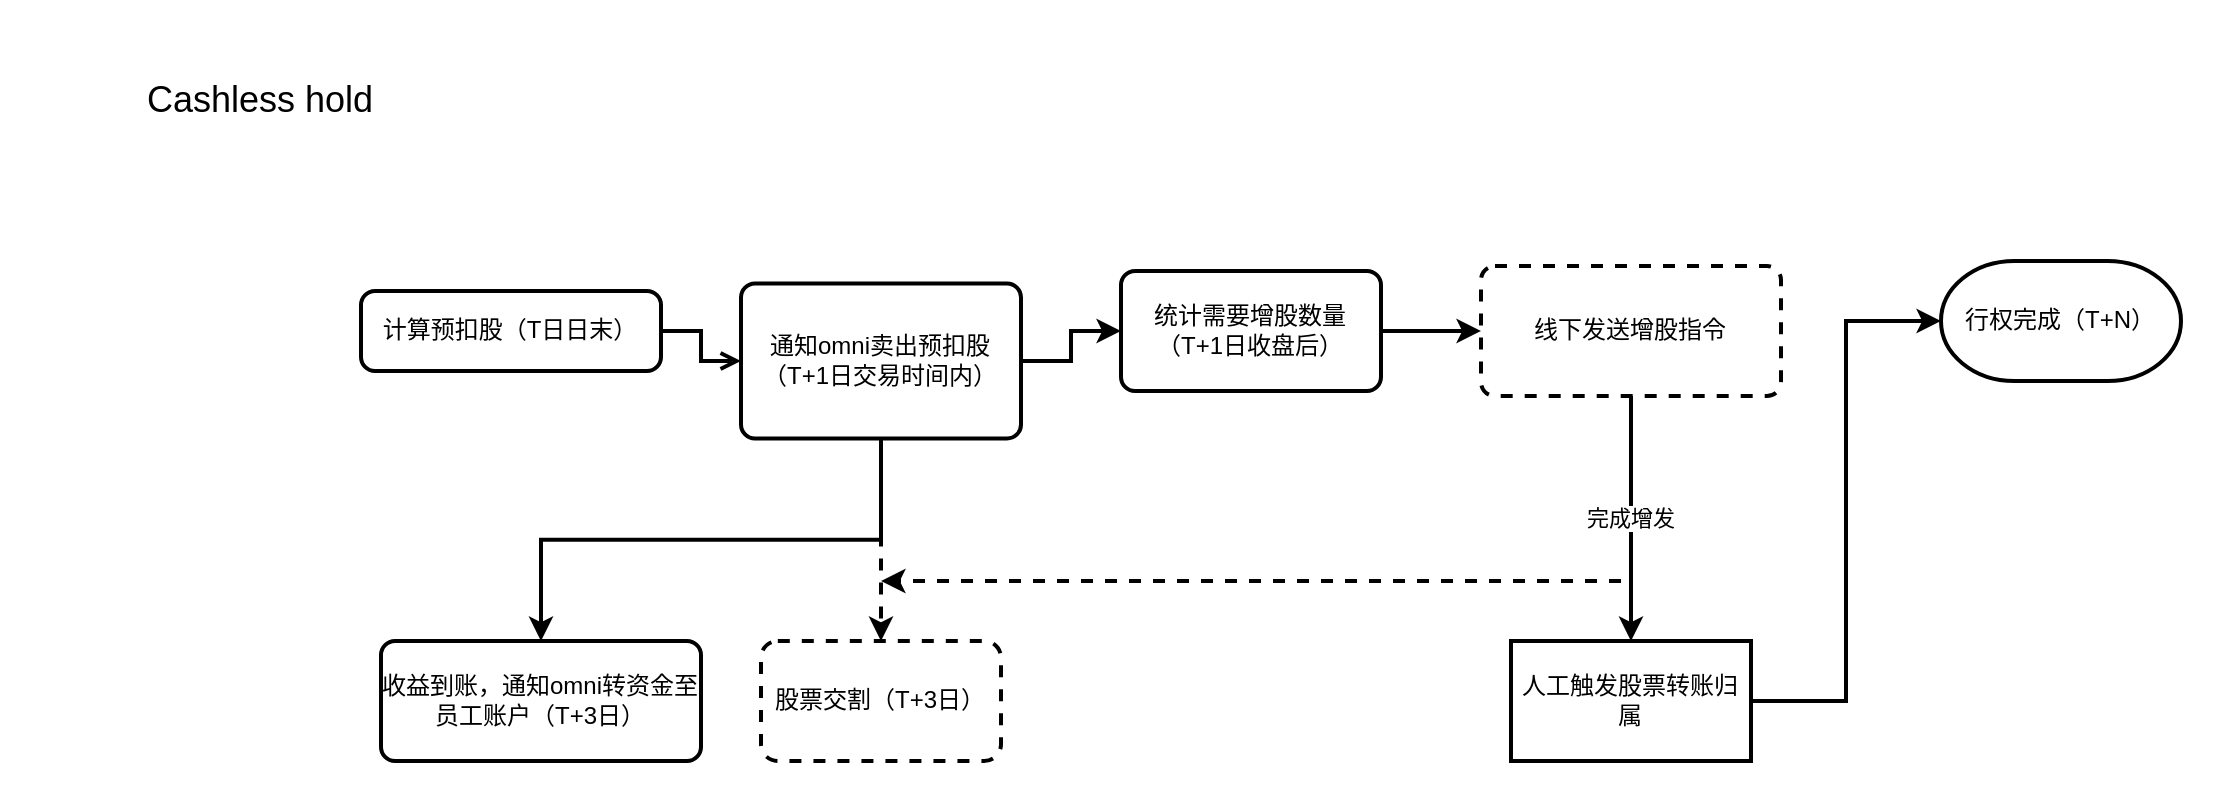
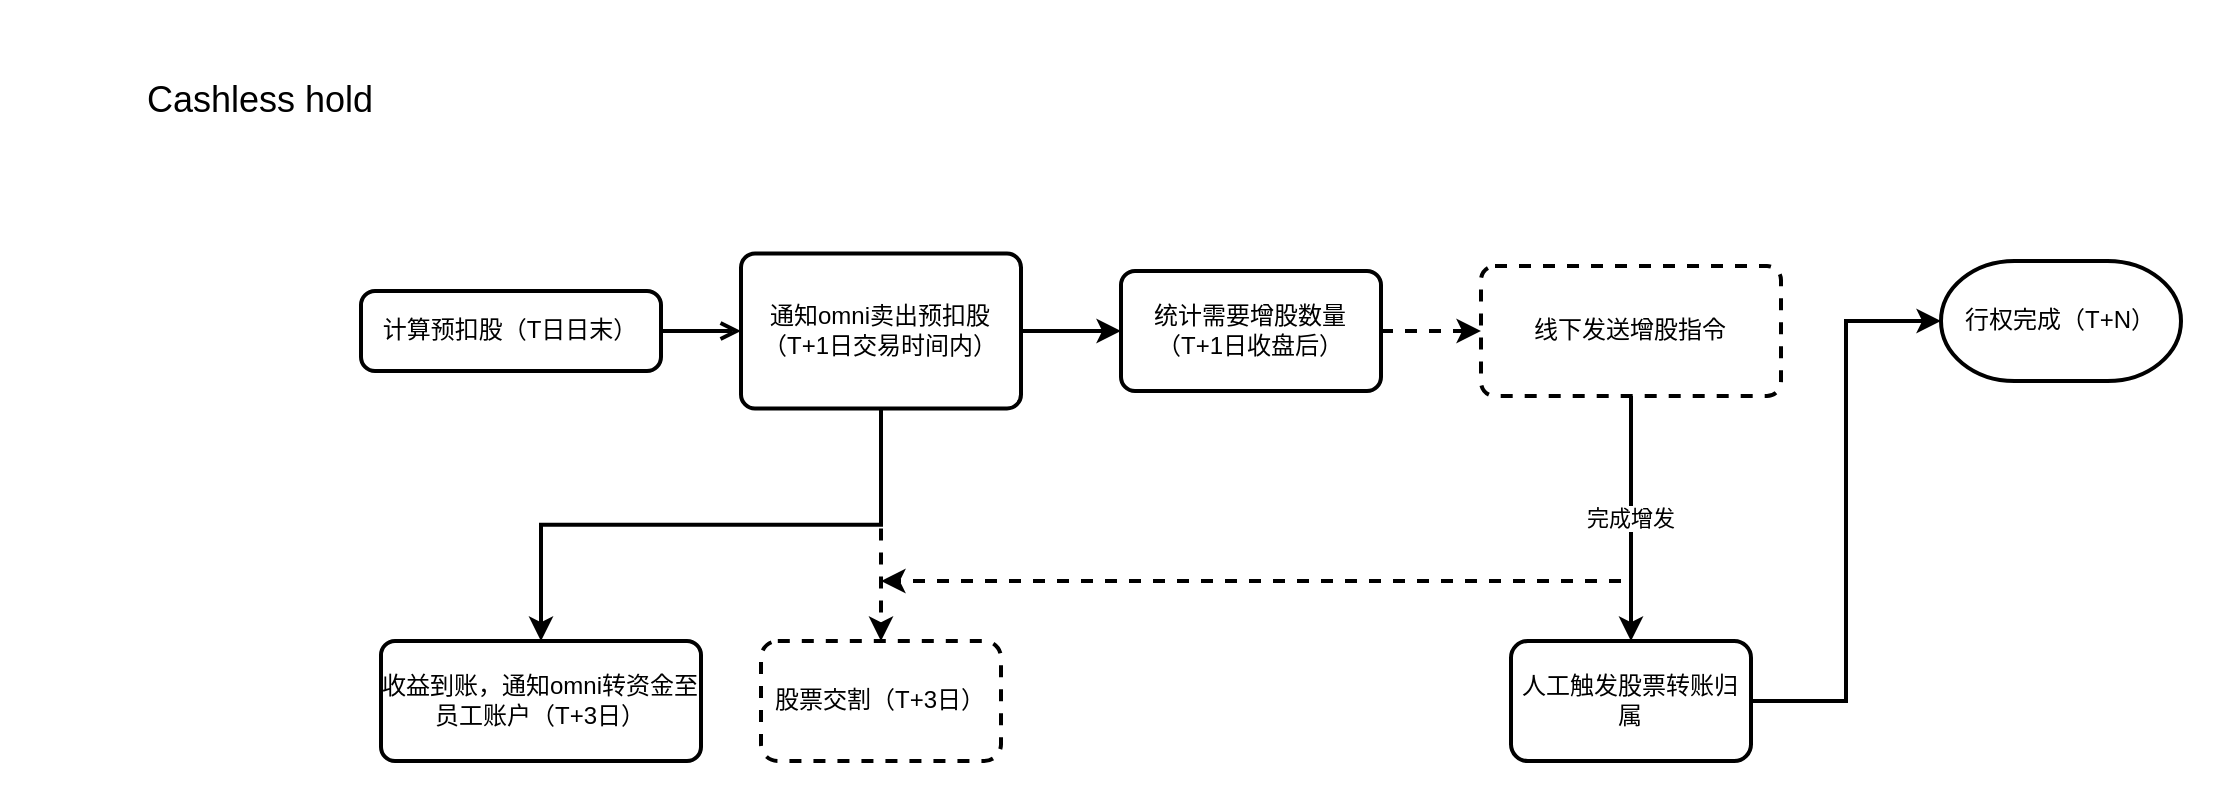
edge "统计需要增股数量（T+1日收盘后）" -> "线下发送增股指令": style solid -> dashed
node "通知omni卖出预扣股（T+1日交易时间内）": moved (881, 361) -> (881, 331)
node "人工触发股票转账归属": shape rectangle -> rounded rectangle
